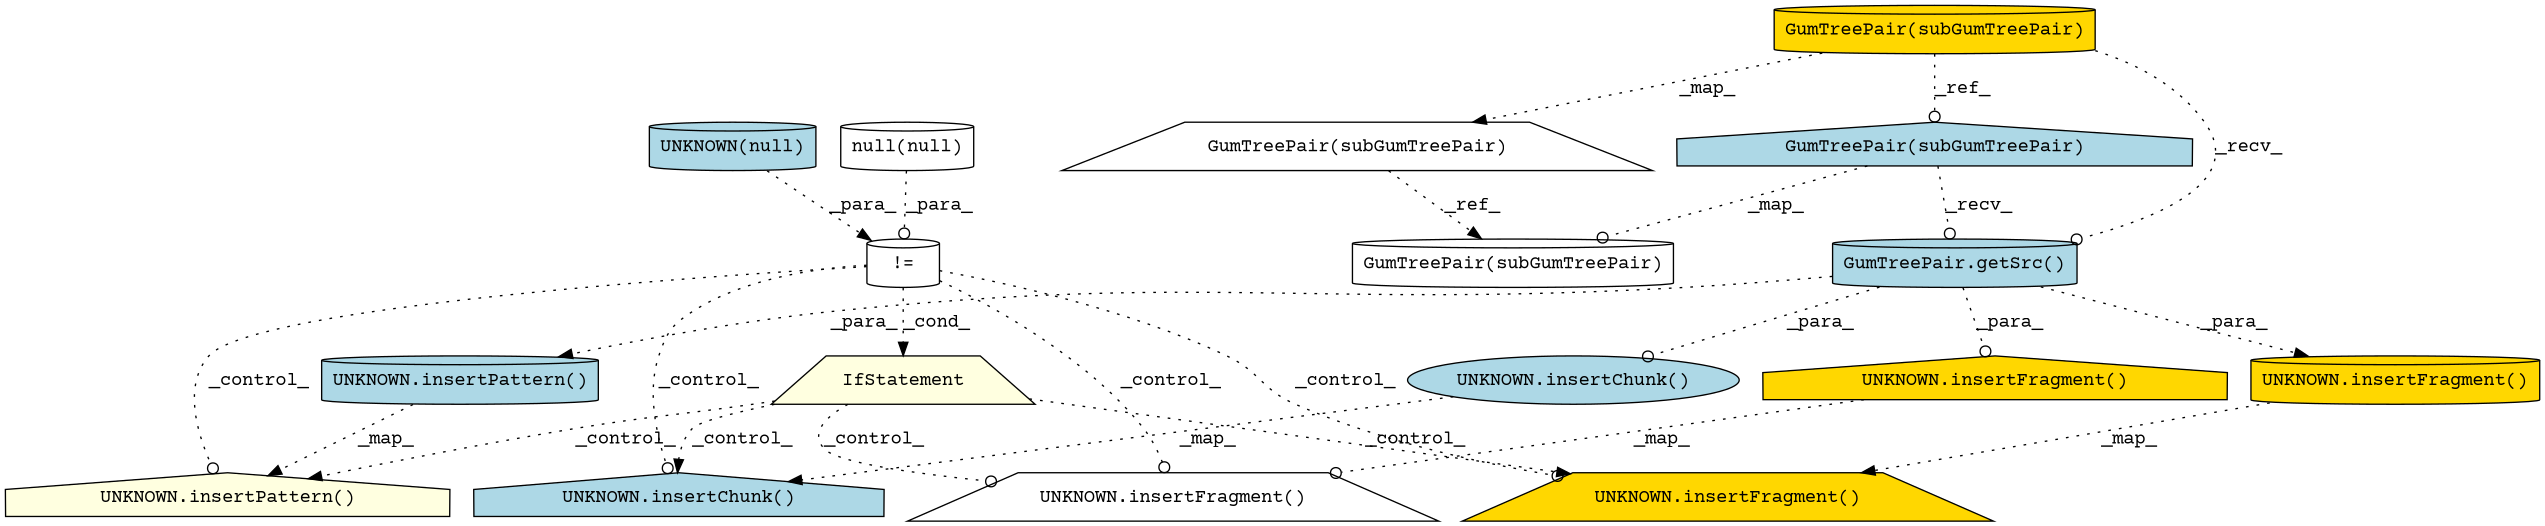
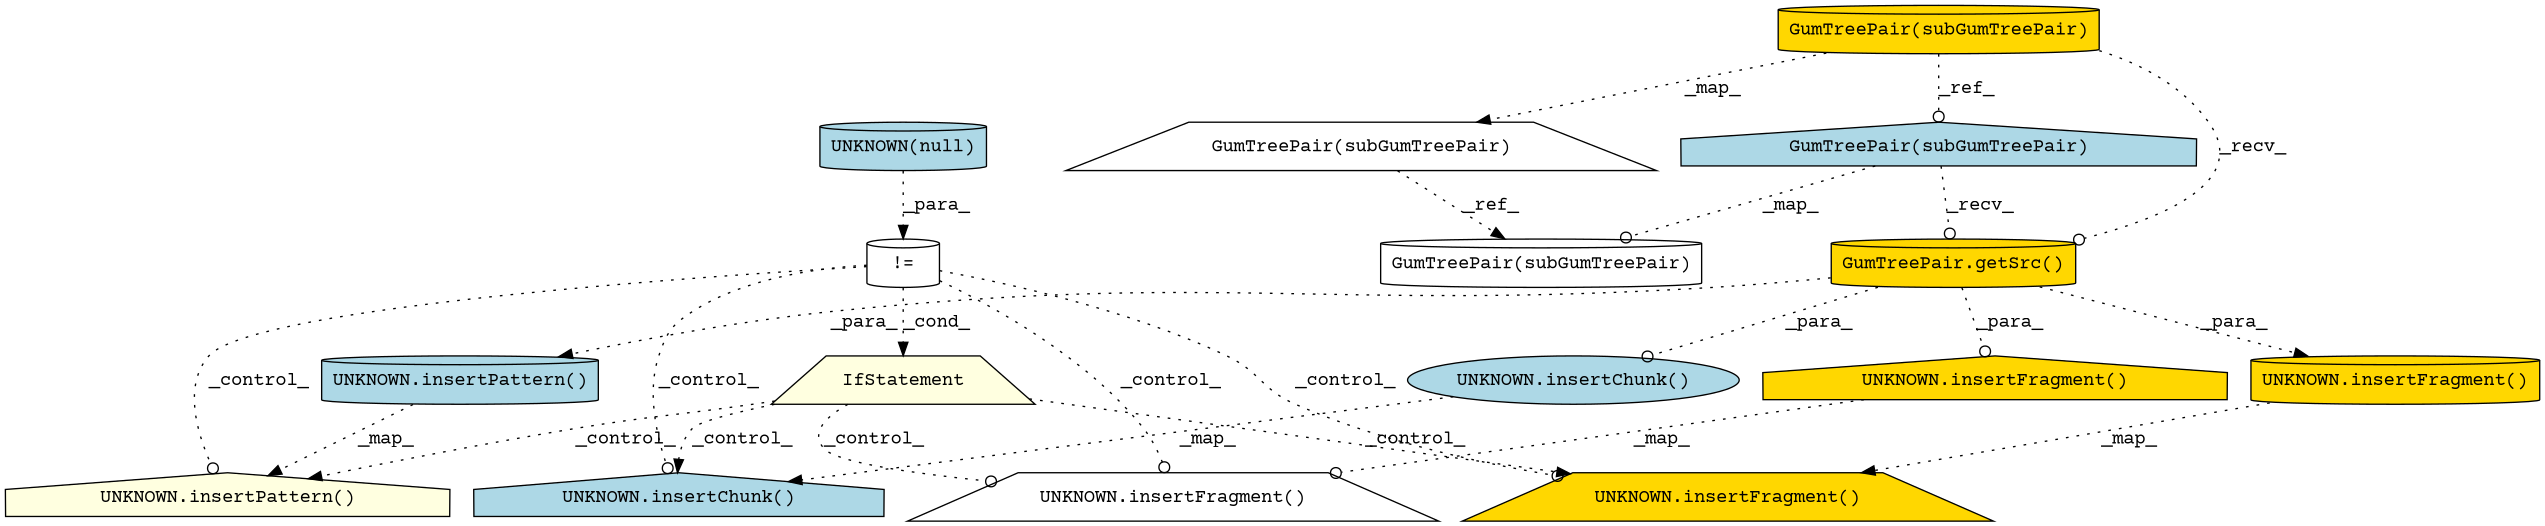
node "null(null)": removed
node "GumTreePair.getSrc()": fillcolor lightblue -> gold
